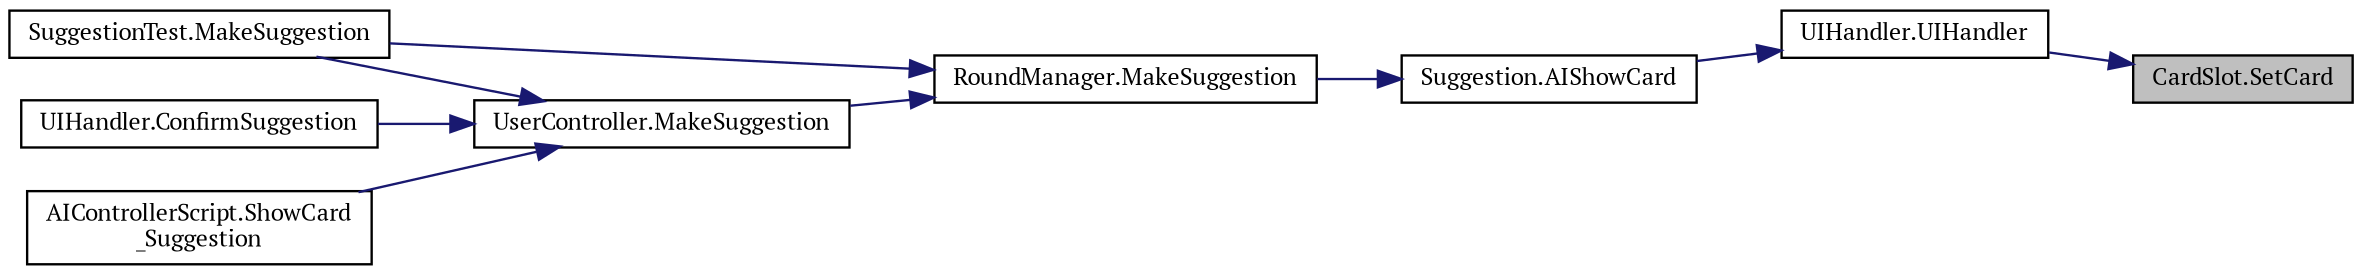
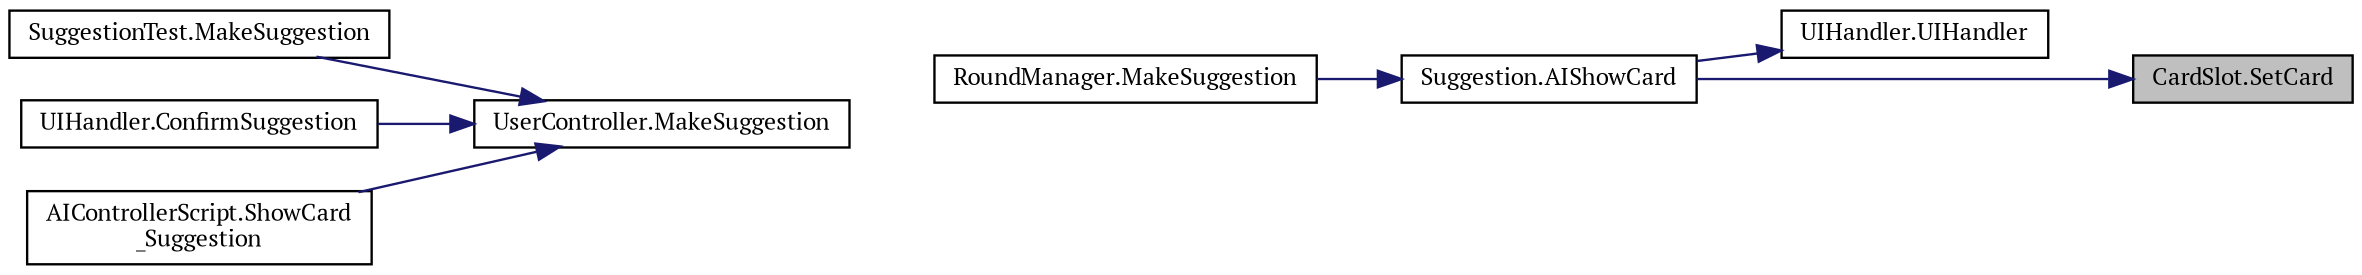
edge "SuggestionTest.MakeSuggestion" -> "RoundManager.MakeSuggestion": removed
edge "UIHandler.UIHandler" -> "CardSlot.SetCard": now "Suggestion.AIShowCard" -> "CardSlot.SetCard"
edge "UserController.MakeSuggestion" -> "RoundManager.MakeSuggestion": removed
